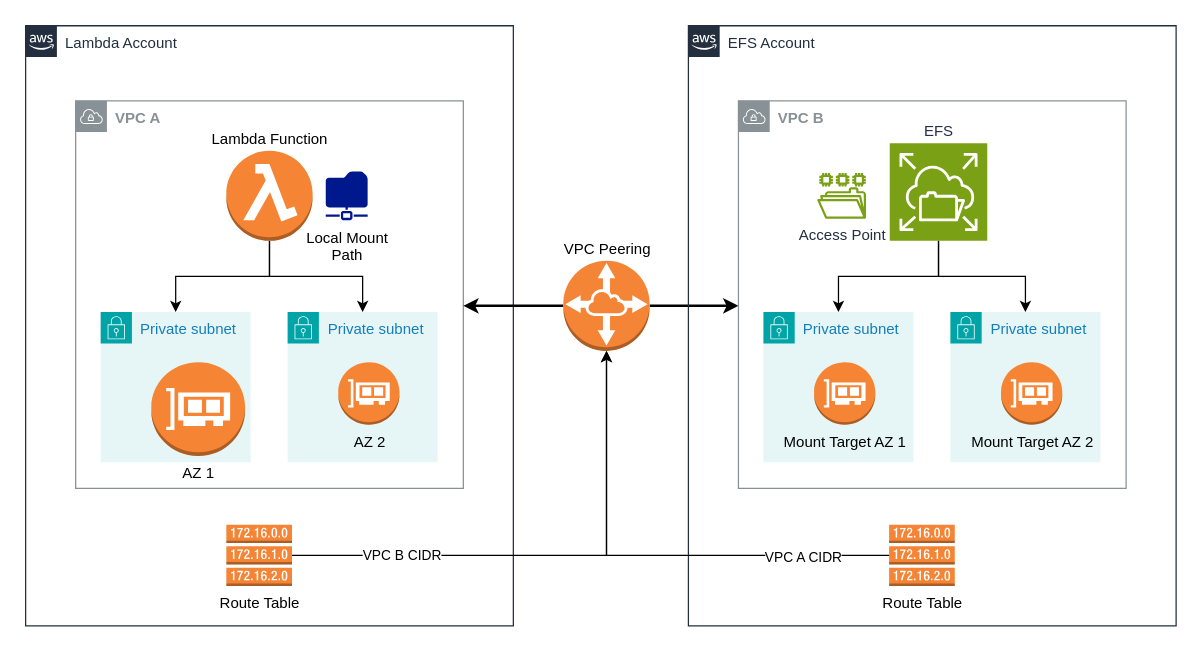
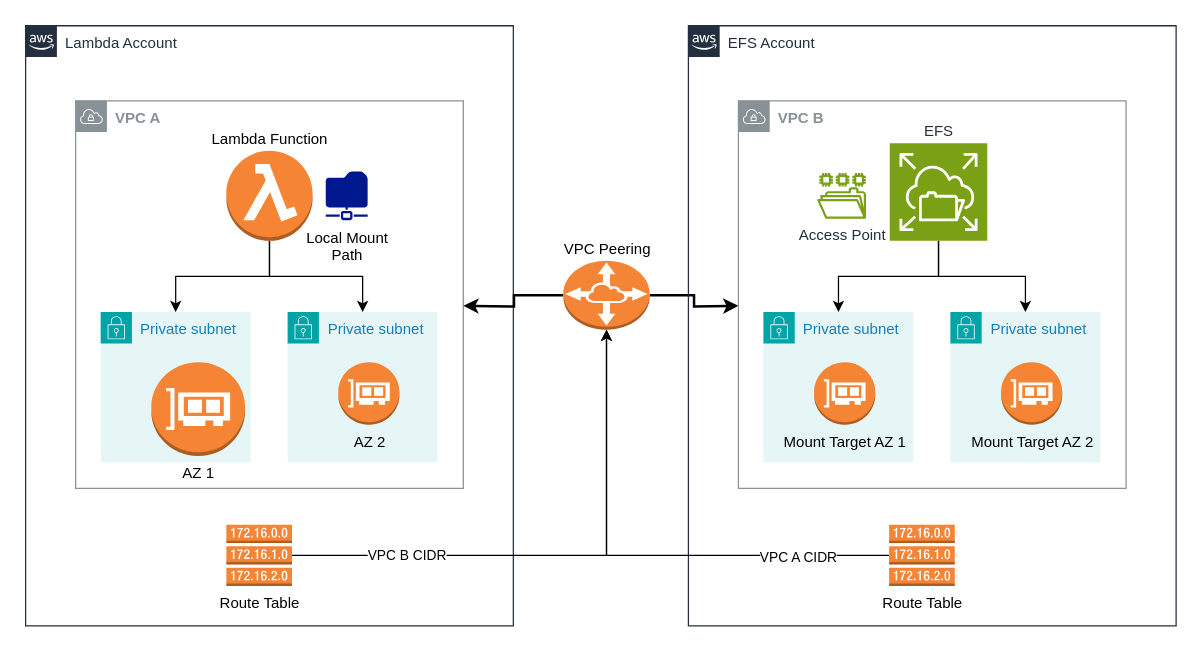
node "VPC Peering": size 86x90 -> 86x69
